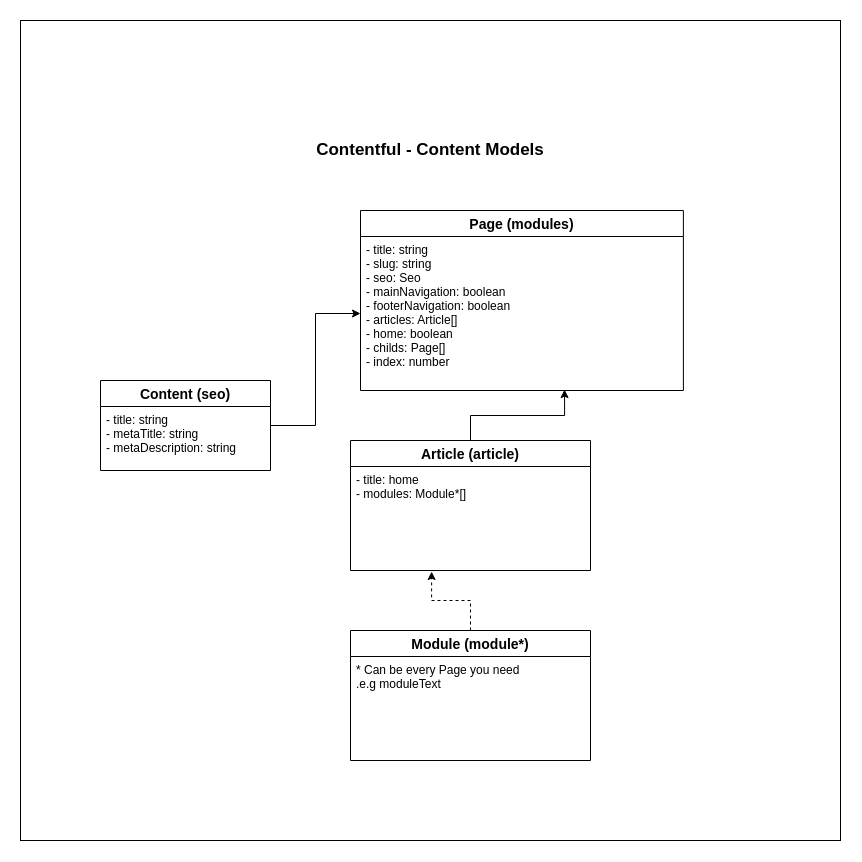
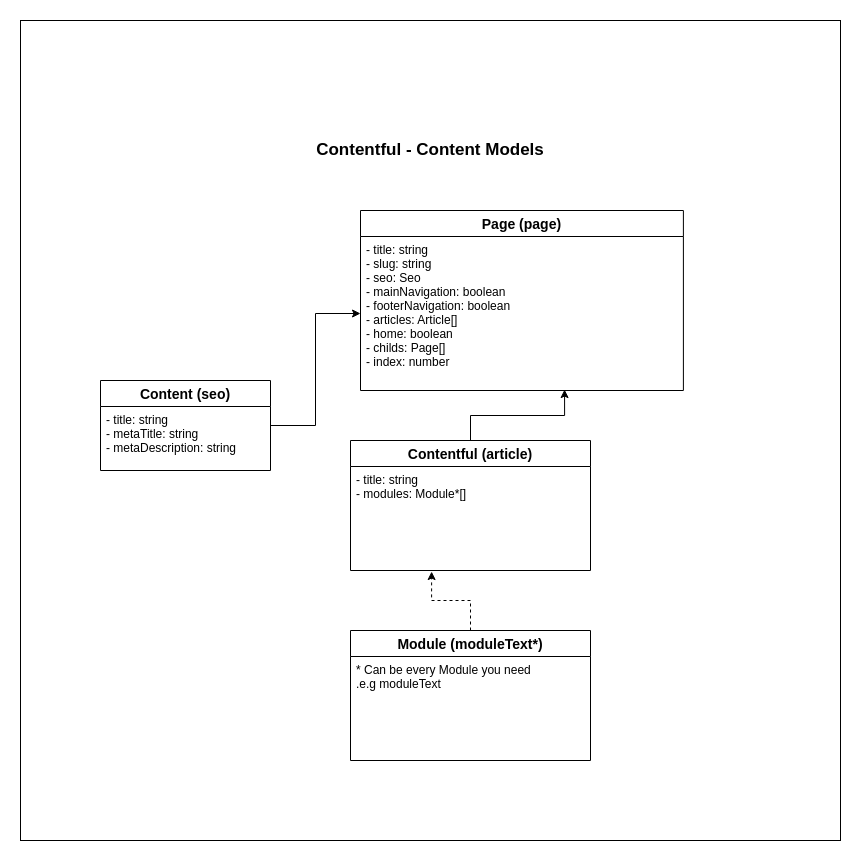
node "Page (modules)": label "Page (modules)" -> "Page (page)"
node "Article (article)": label "Article (article)" -> "Contentful (article)"
node "- title: home - modules: Module*[]": label "- title: home - modules: Module*[]" -> "- title: string - modules: Module*[]"
node "Module (module*)": label "Module (module*)" -> "Module (moduleText*)"
node "* Can be every Page you need .e.g moduleText": label "* Can be every Page you need .e.g moduleText" -> "* Can be every Module you need .e.g moduleText"
